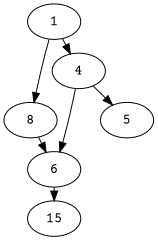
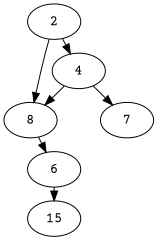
node "1": label "1" -> "2"
edge "4" -> "6": now "4" -> "8"
node "5": label "5" -> "7"
